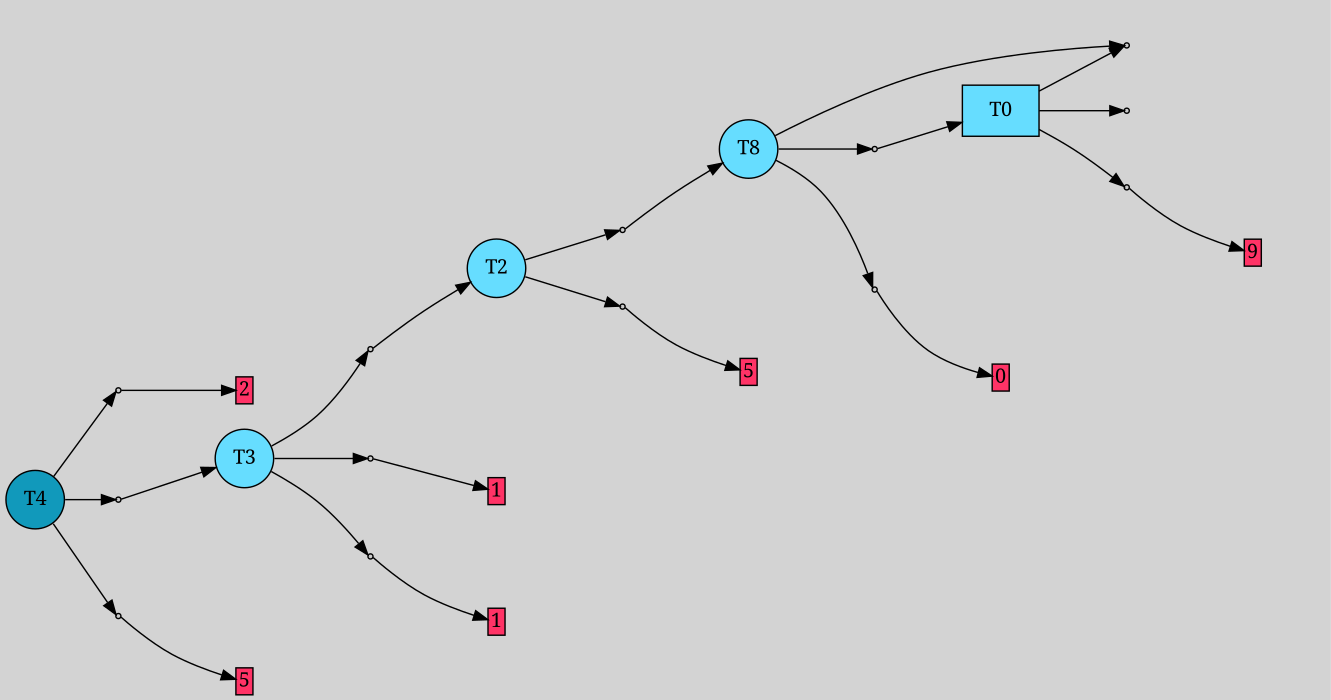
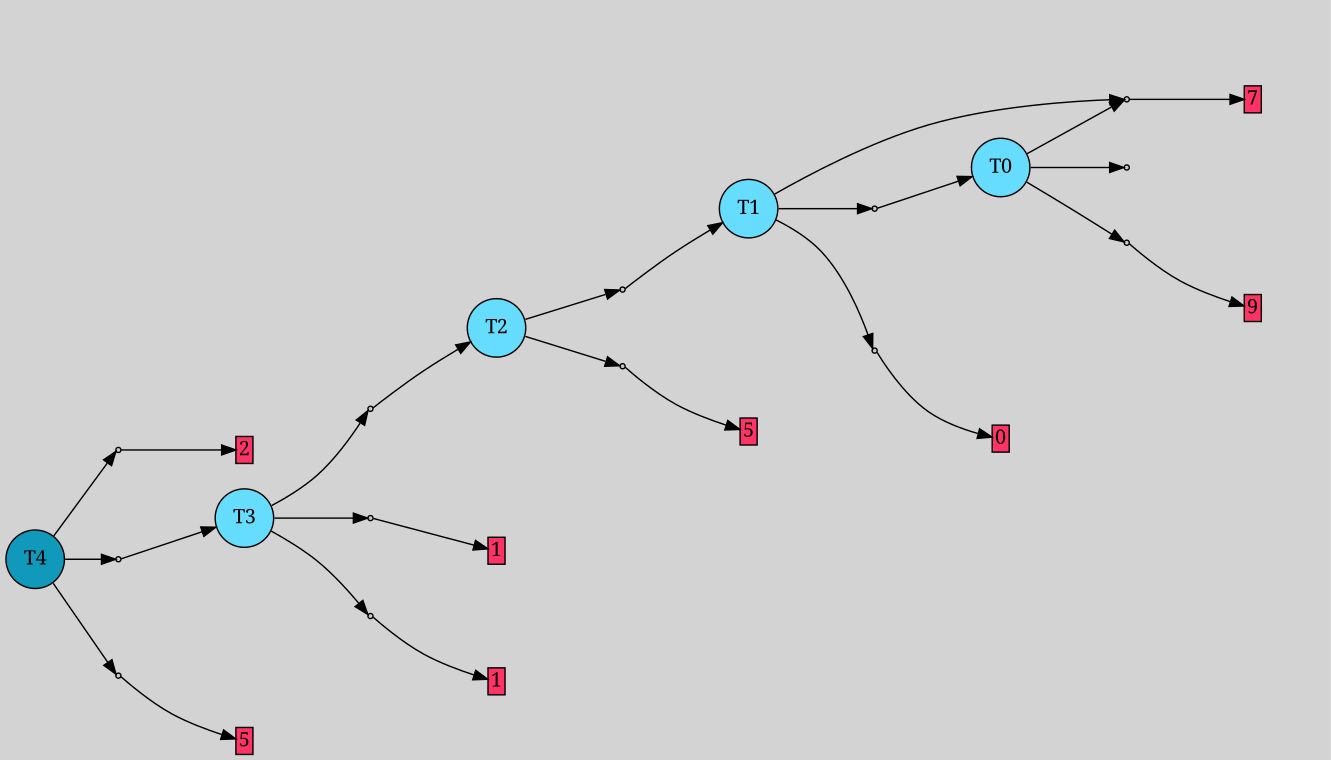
node "7": added
node "T0": shape box -> circle
node "T8": label "T8" -> "T1"
